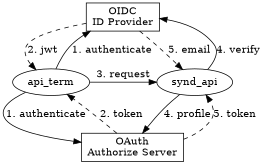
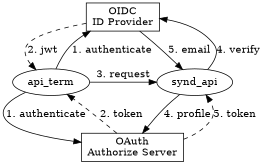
edge "OIDC ID Provider" -> "synd_api": style dashed -> solid
